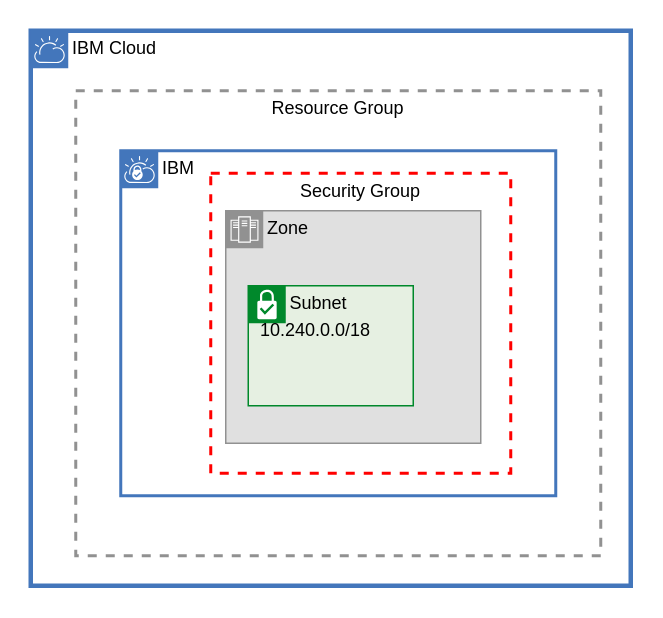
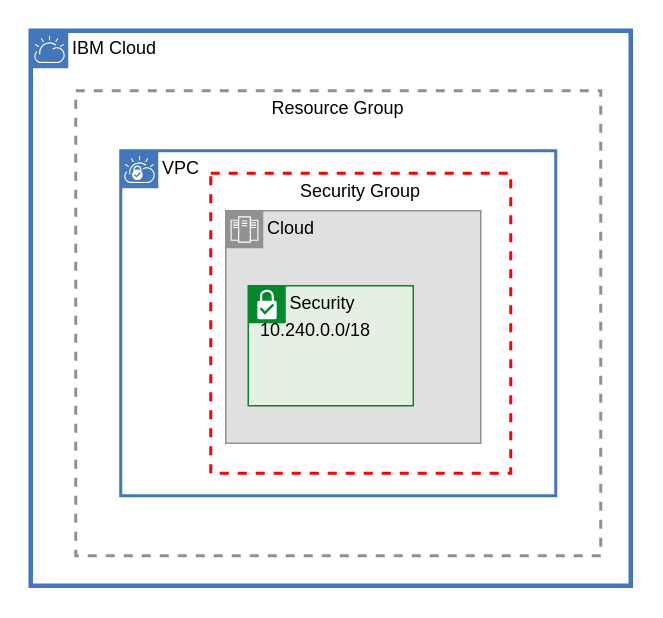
node "IBM": label "IBM" -> "VPC"
node "Zone": label "Zone" -> "Cloud"
node "Subnet": label "Subnet" -> "Security"
